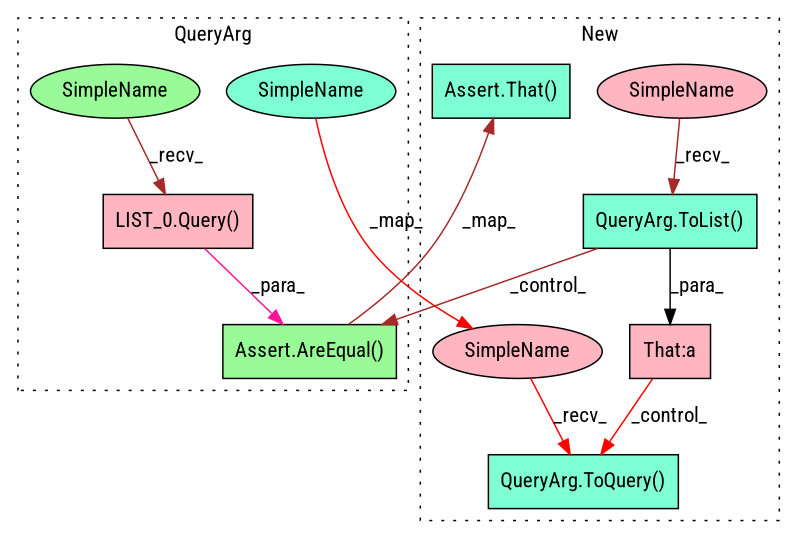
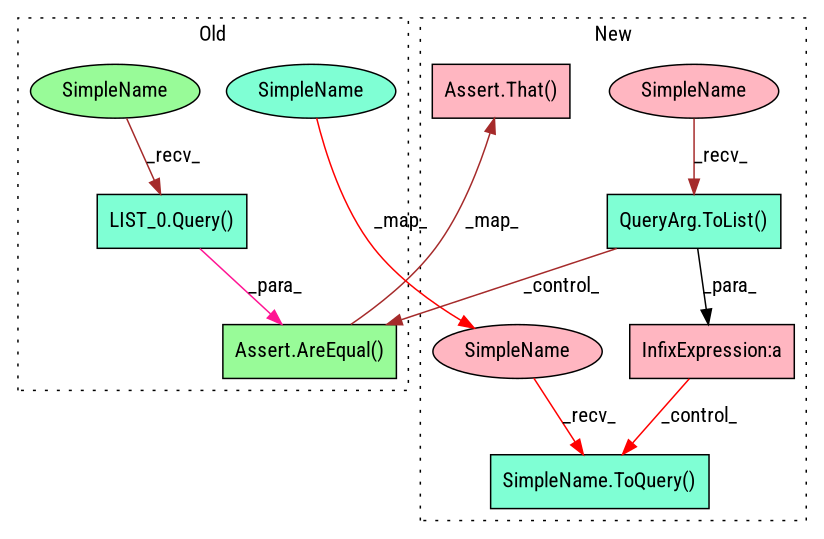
cluster "QueryArg": label "QueryArg" -> "Old"
node "Assert.That()": fillcolor aquamarine -> lightpink
node "LIST_0.Query()": fillcolor lightpink -> aquamarine
node "That:a": label "That:a" -> "InfixExpression:a"
node "QueryArg.ToQuery()": label "QueryArg.ToQuery()" -> "SimpleName.ToQuery()"
